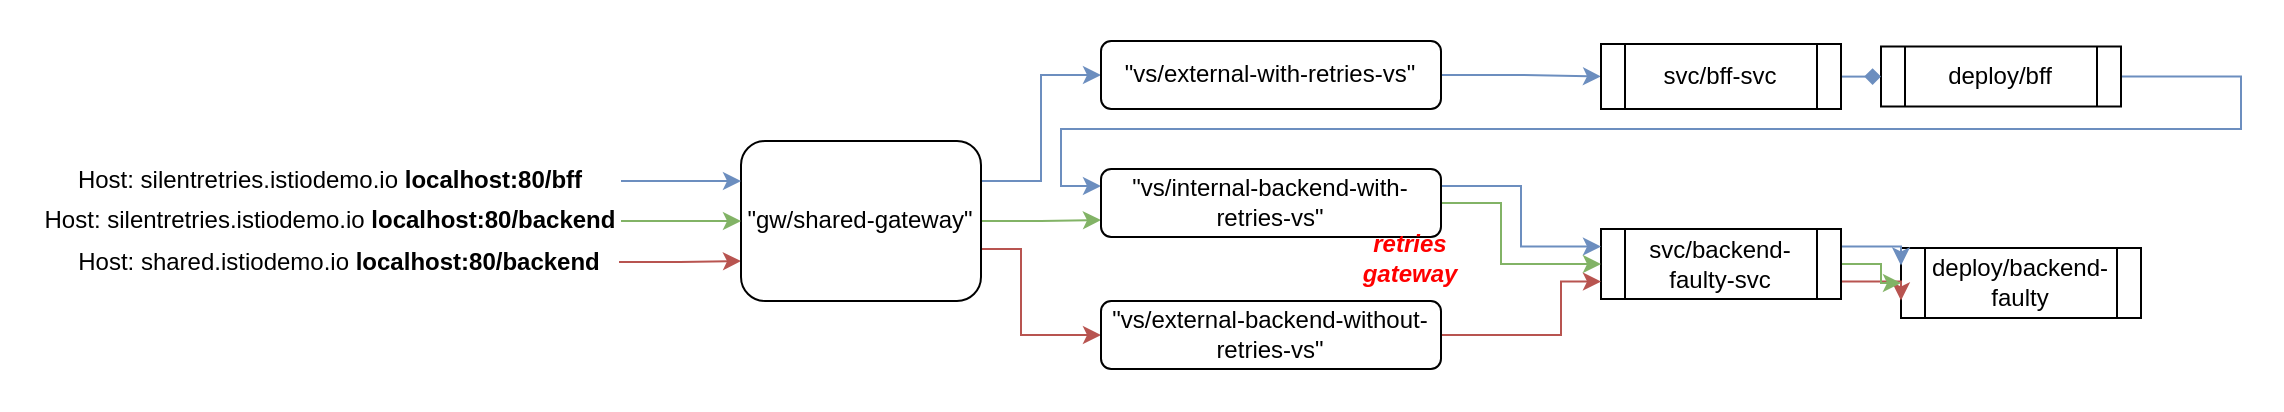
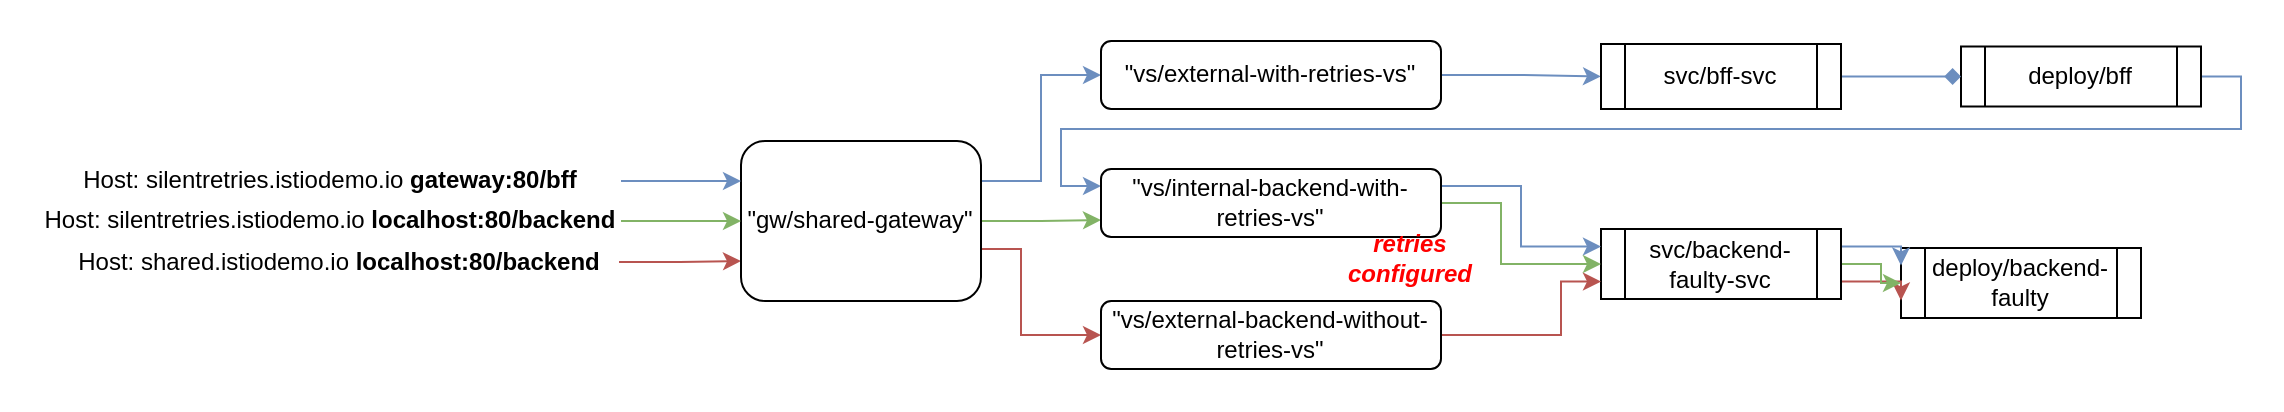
node "deploy/bff": moved (2001, 77) -> (2081, 77)
node "Host: silentretries.istiodemo.io localhost:80/bff": label "Host: silentretries.istiodemo.io localhost:80/bff" -> "Host: silentretries.istiodemo.io gateway:80/bff"
node "retries gateway": label "retries gateway" -> "retries configured"
